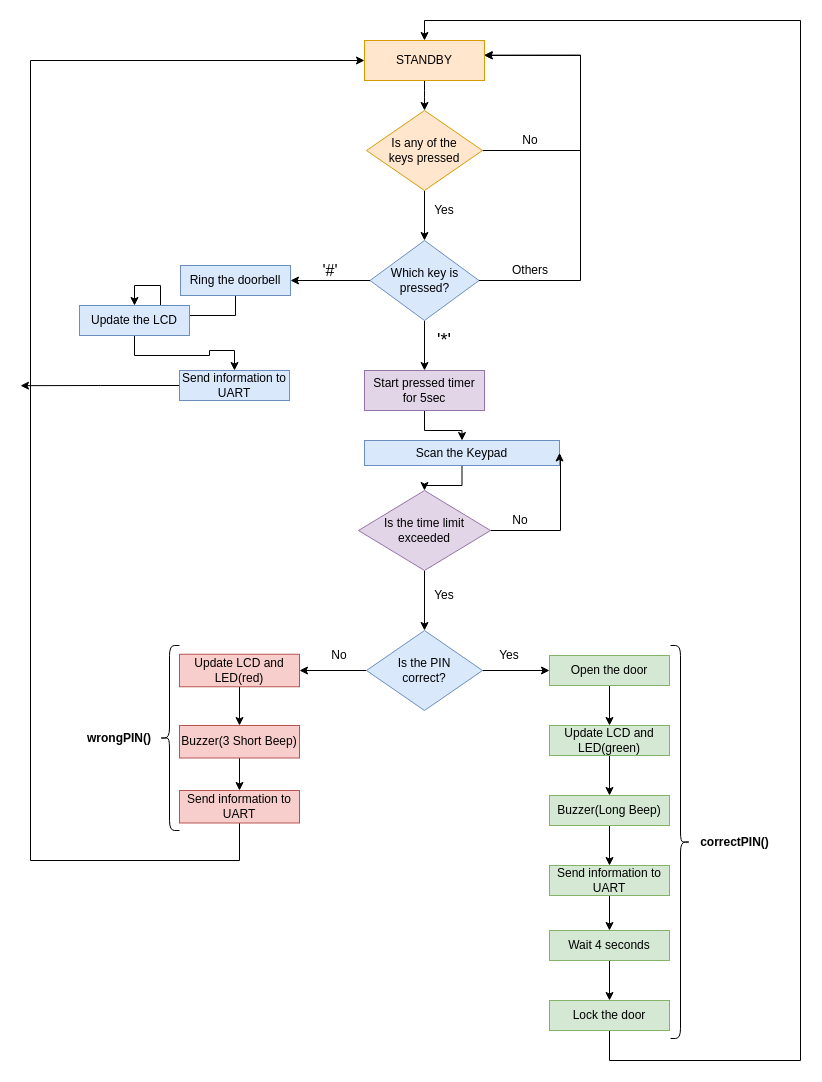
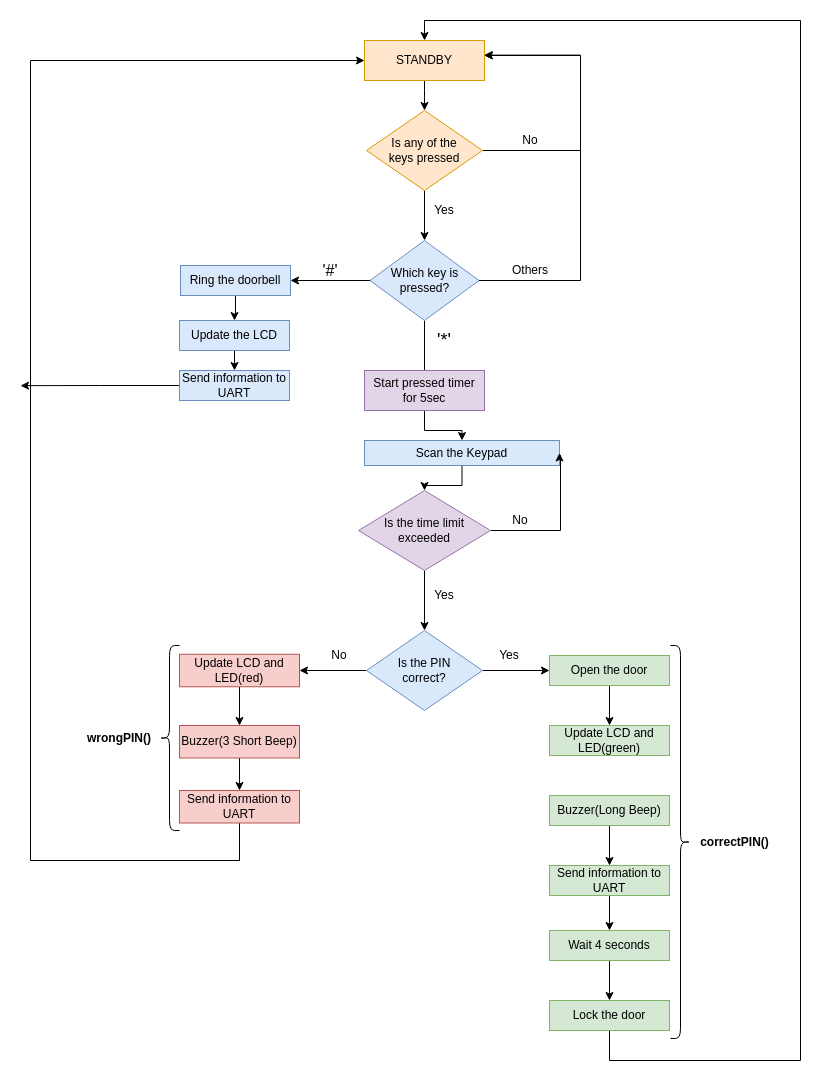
node "Update the LCD": moved (135, 321) -> (235, 336)
edge "Which key is pressed?" -> "Start pressed timer for 5sec": arrowhead classic -> none
edge "Update LCD and LED(green)" -> "Buzzer(Long Beep)": removed
